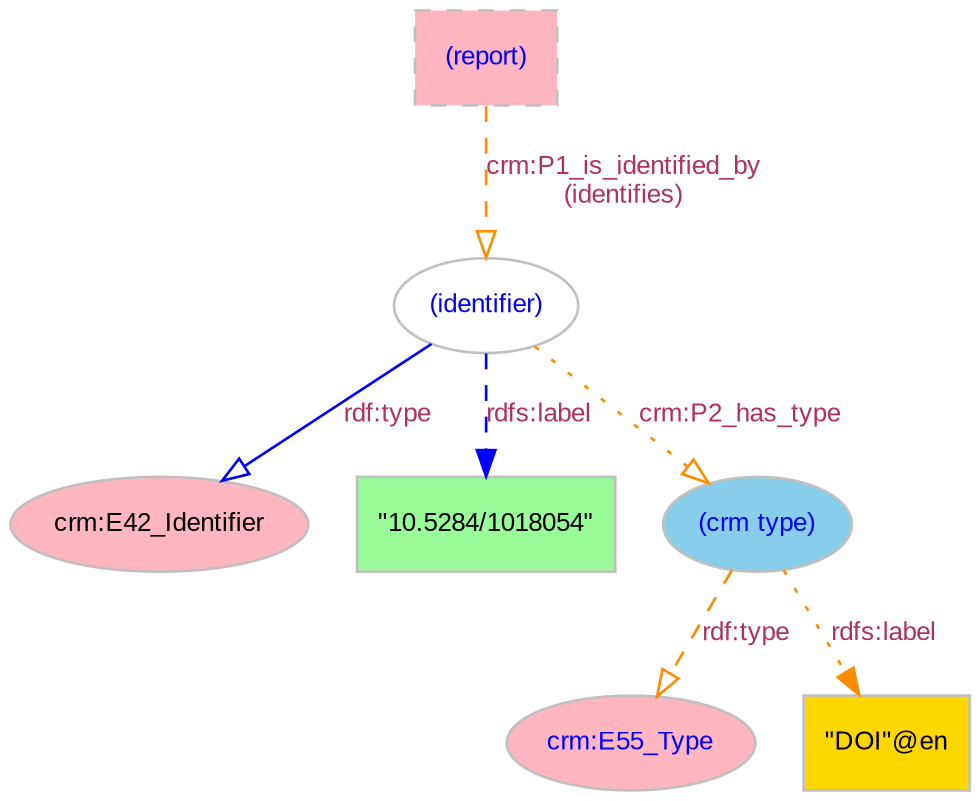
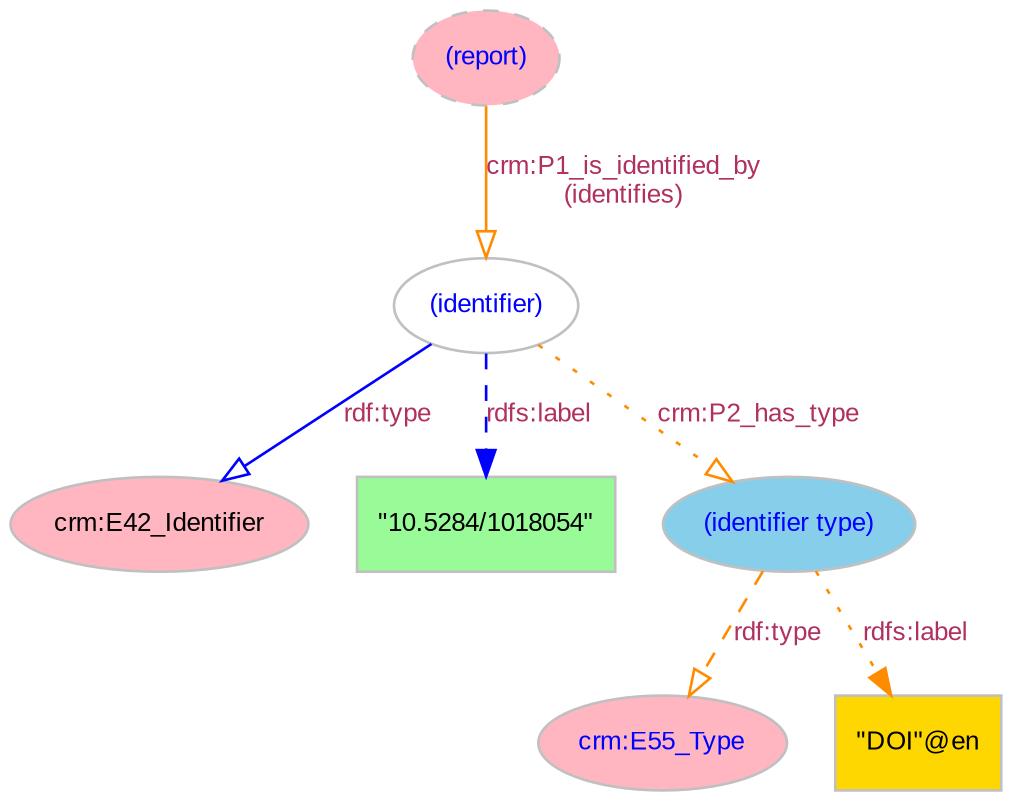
node "(report)": shape box -> ellipse
edge "(report)" -> "(identifier)": style dashed -> solid
node "(crm type)": label "(crm type)" -> "(identifier type)"
